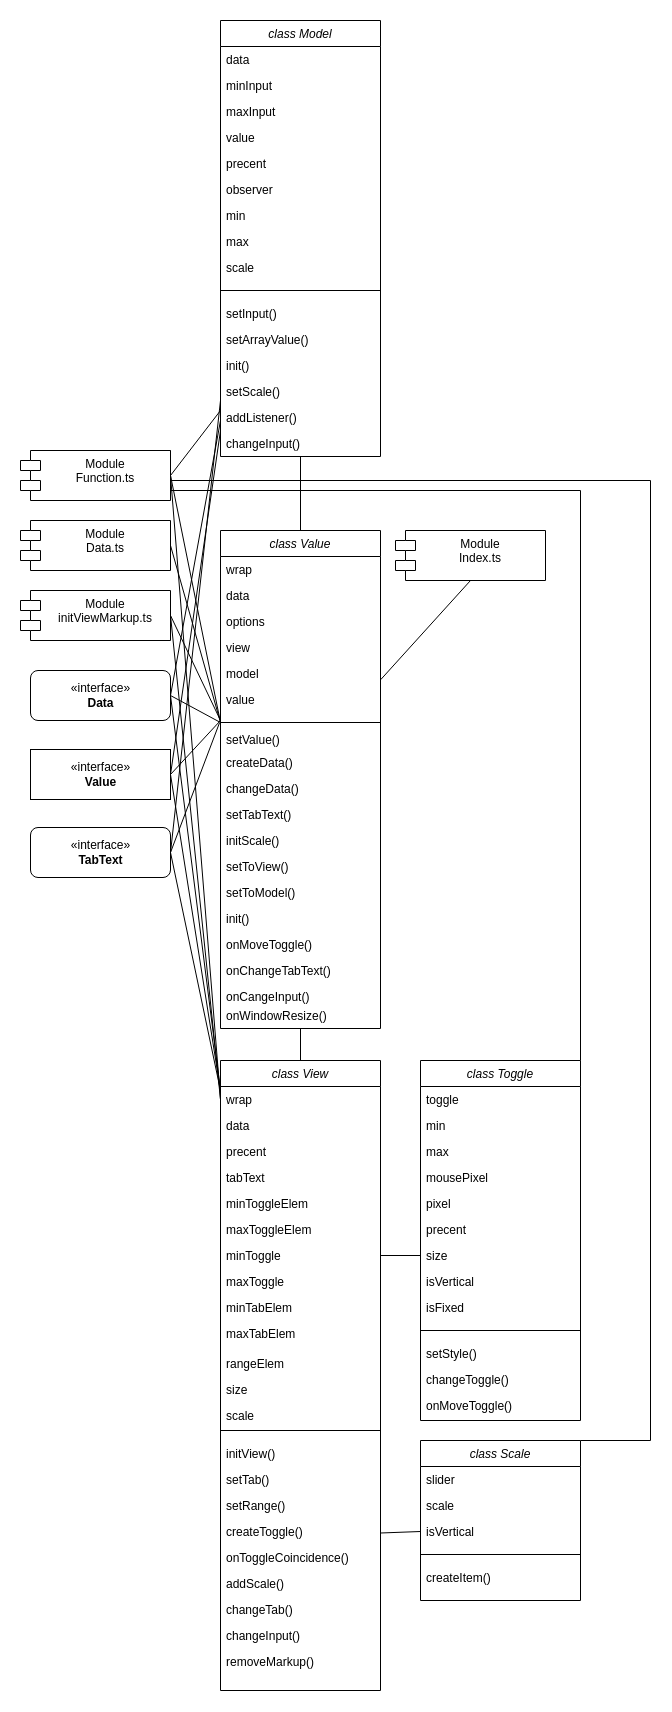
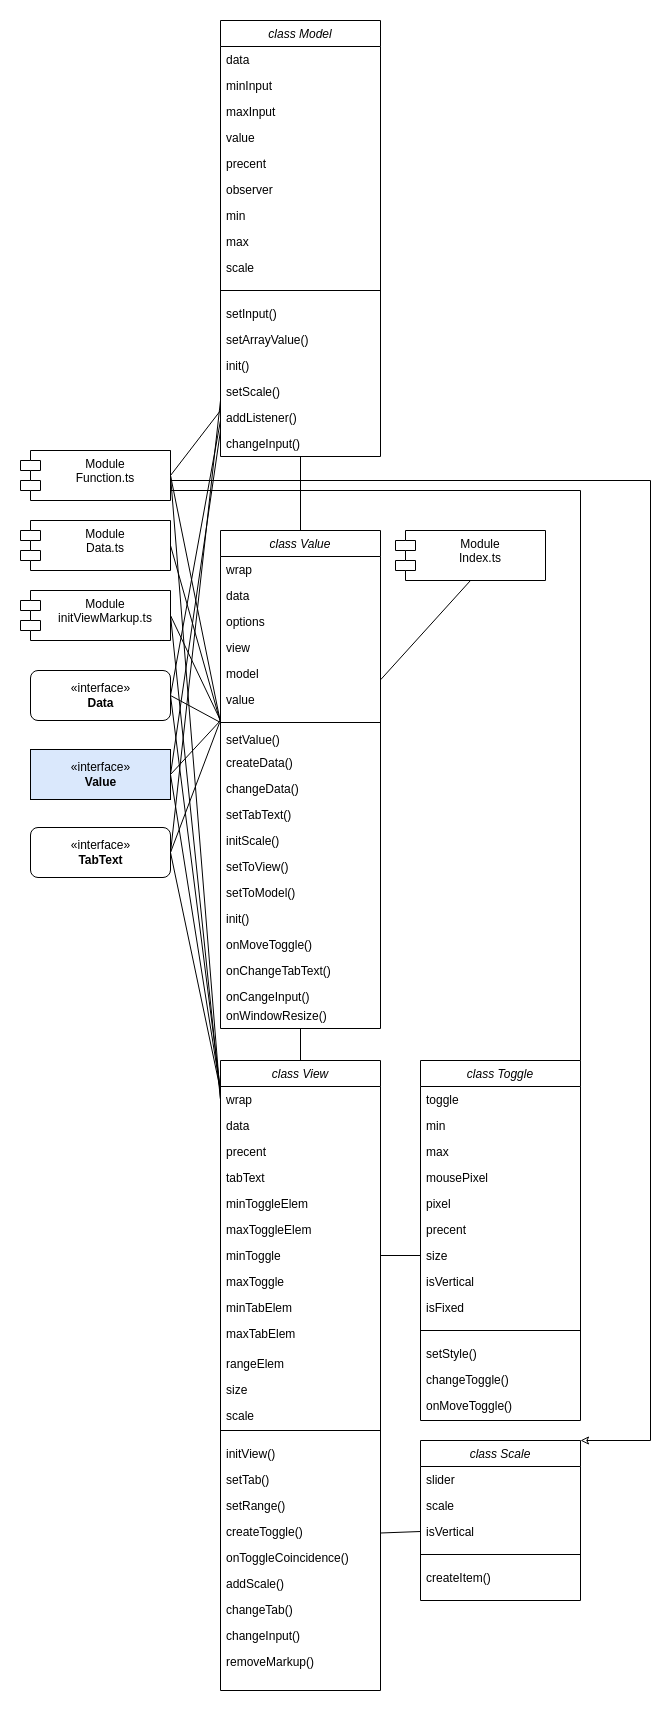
node "«interface» Value": fillcolor #ffffff -> #dae8fc
edge "Module Function.ts" -- "class Scale": arrowhead none -> classic
